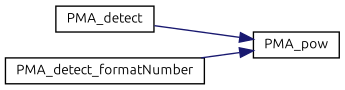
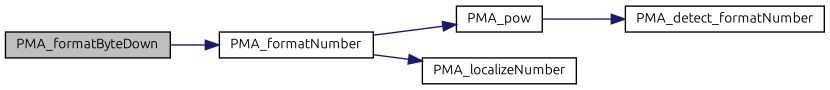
node "PMA_detect": label "PMA_detect" -> "PMA_formatNumber"
node "PMA_formatByteDown": added
edge "PMA_detect_formatNumber" -> "PMA_pow": reversed
node "PMA_localizeNumber": added
